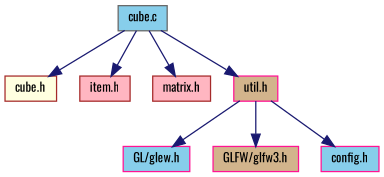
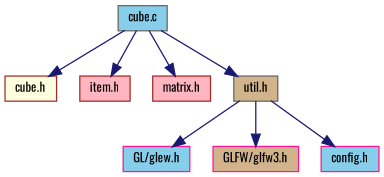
node "util.h": color deeppink -> gray40
